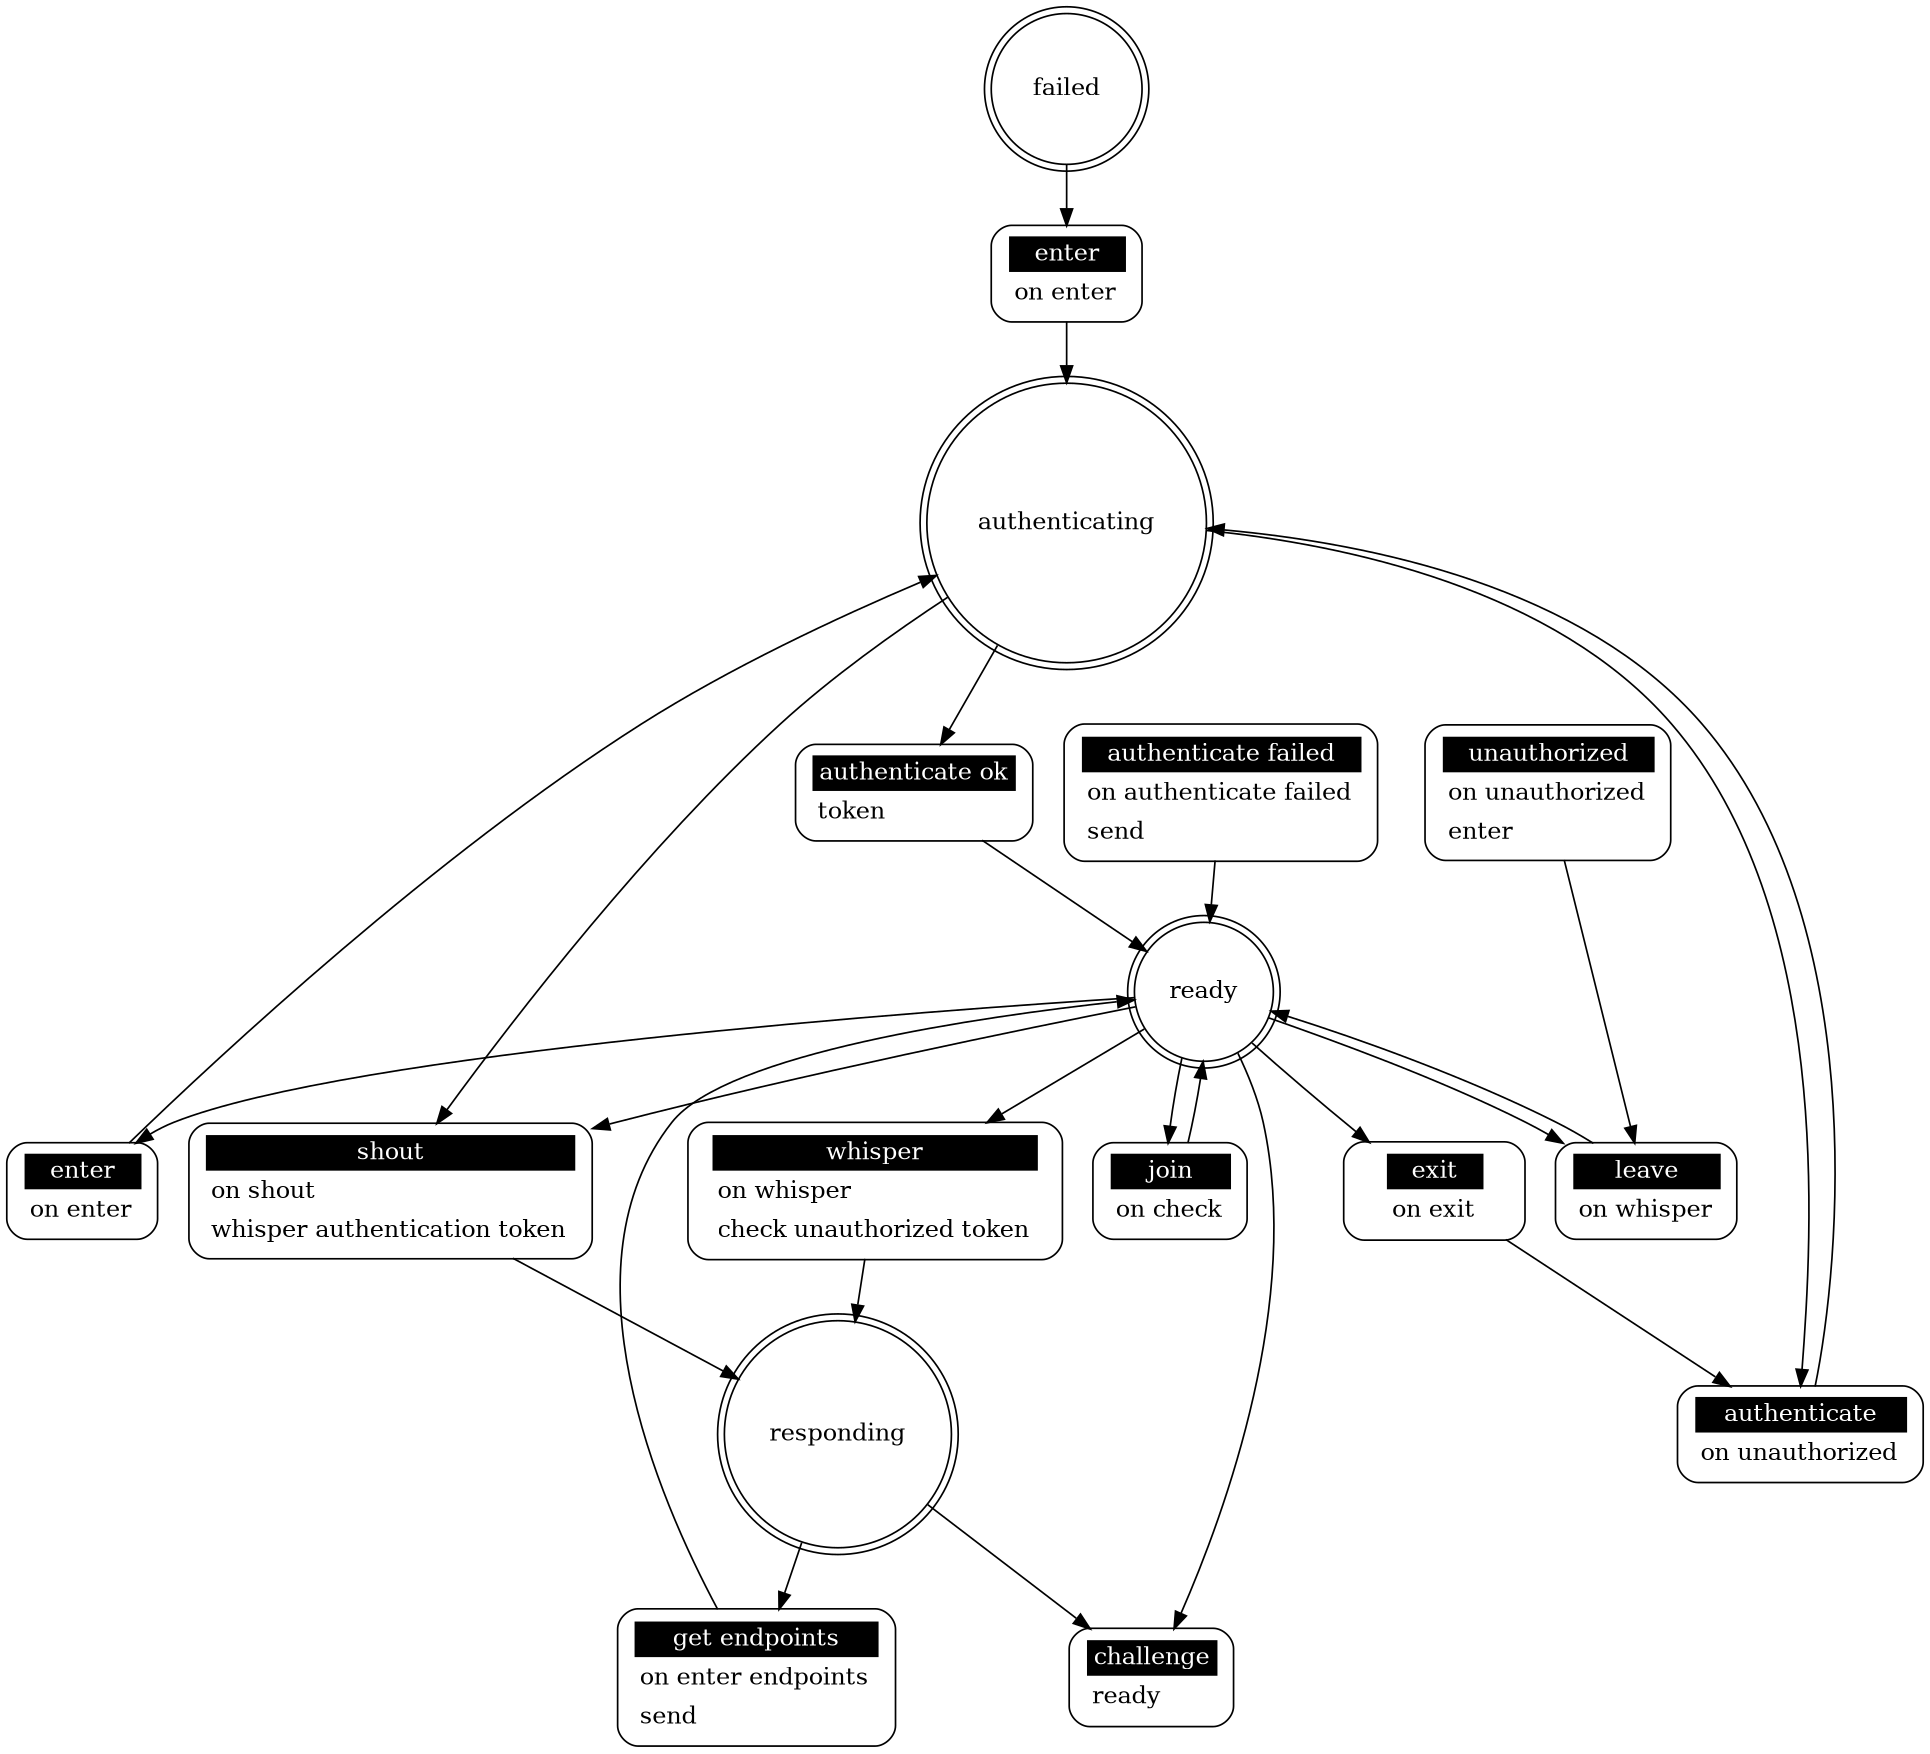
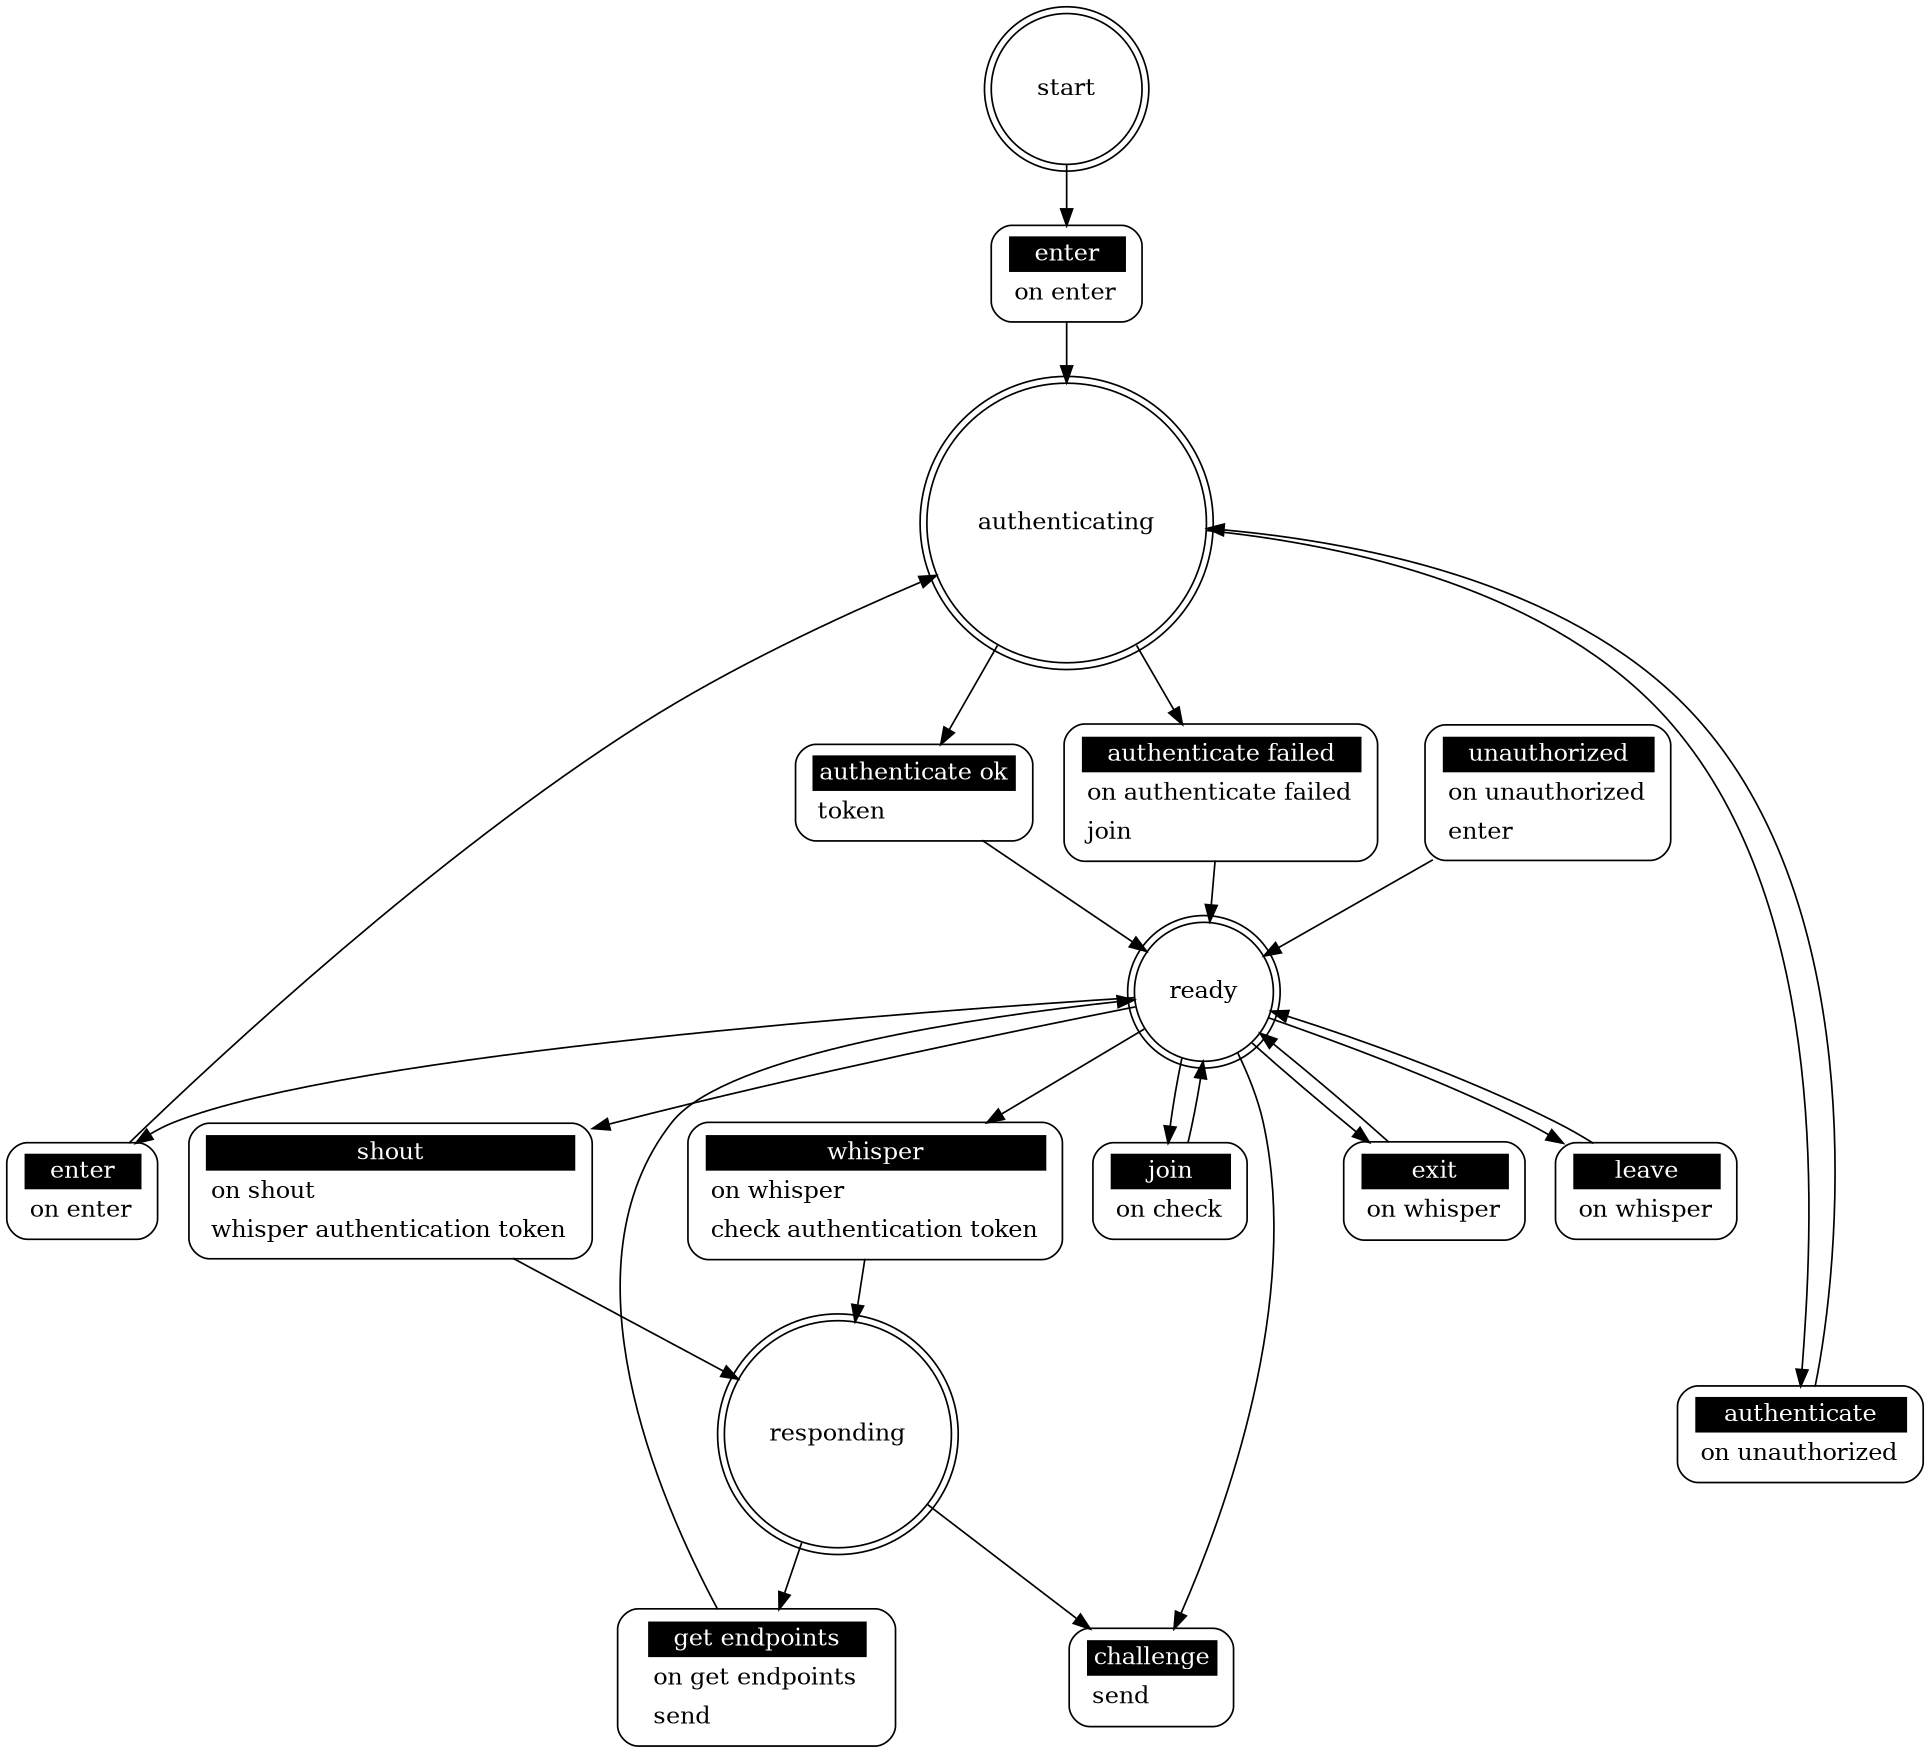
node "failed": label "failed" -> "start"
edge "authenticating" -> "shout": now "authenticating" -> "authenticate failed"
node "authenticate failed": text "send" -> "join"
edge "unauthorized" -> "leave": now "unauthorized" -> "ready"
node "exit": text "on exit" -> "on whisper"
node "whisper": text "check unauthorized token" -> "check authentication token"
edge "exit" -> "authenticate": now "exit" -> "ready"
node "get endpoints": text "on enter endpoints" -> "on get endpoints"
node "challenge": text "ready" -> "send"
